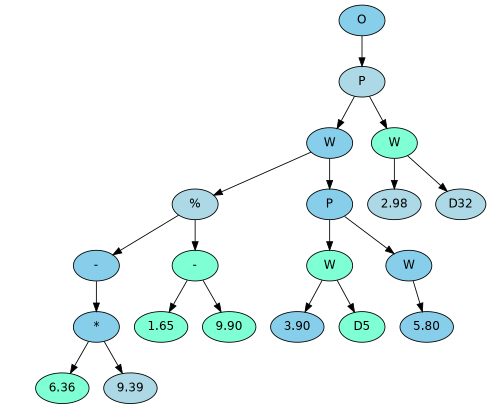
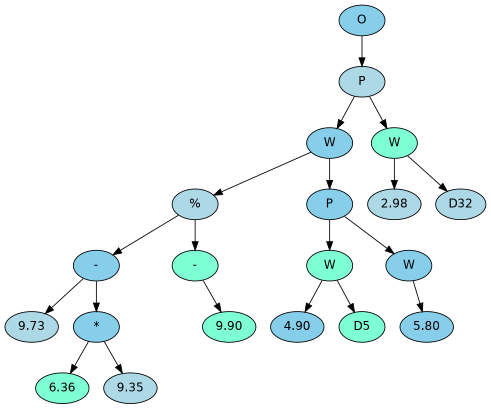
node "9.73": added
node "1.65": removed
node "3.90": label "3.90" -> "4.90"
node "9.39": label "9.39" -> "9.35"
